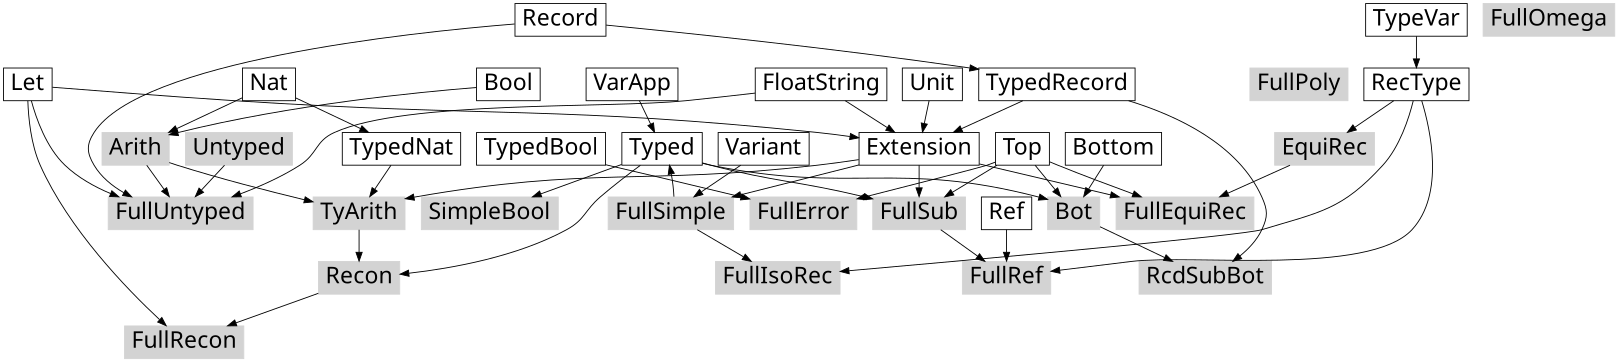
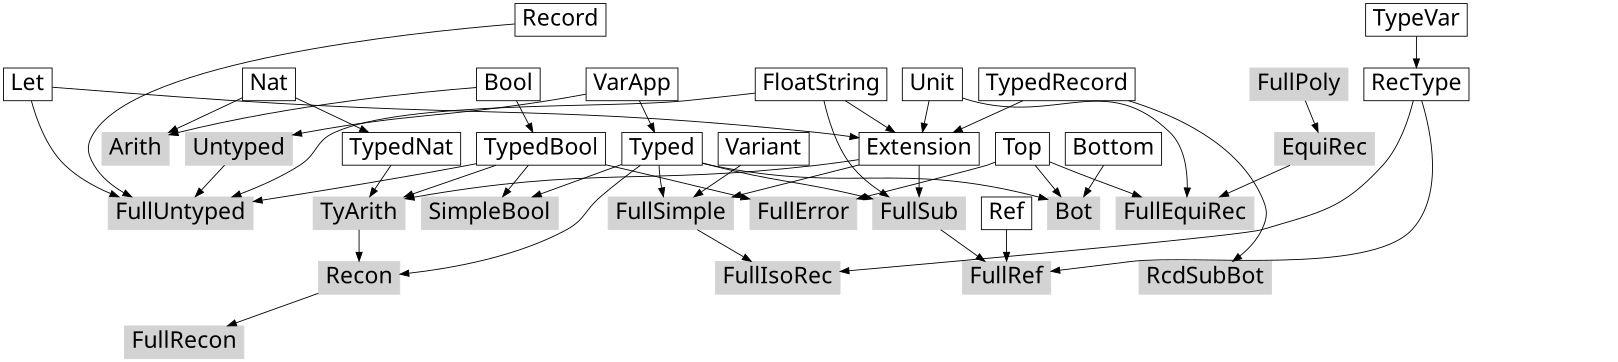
node "FullOmega": removed
edge "Record" -> "TypedRecord": removed
edge "VarApp" -> "Untyped": added
edge "RecType" -> "EquiRec": now "FullPoly" -> "EquiRec"
edge "Bool" -> "TypedBool": added
edge "Arith" -> "FullUntyped": now "TypedBool" -> "FullUntyped"
edge "TypedBool" -> "SimpleBool": added
edge "Extension" -> "FullEquiRec": now "Unit" -> "FullEquiRec"
edge "Top" -> "FullSub": now "FloatString" -> "FullSub"
edge "Arith" -> "TyArith": now "TypedBool" -> "TyArith"
edge "FullSimple" -> "Typed": reversed
edge "Let" -> "FullRecon": removed
edge "Bot" -> "RcdSubBot": removed
